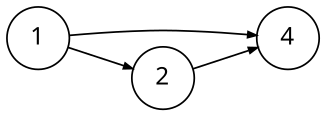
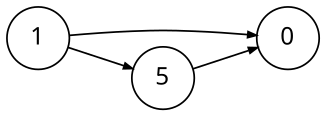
node "4": label "4" -> "0"
node "2": label "2" -> "5"
